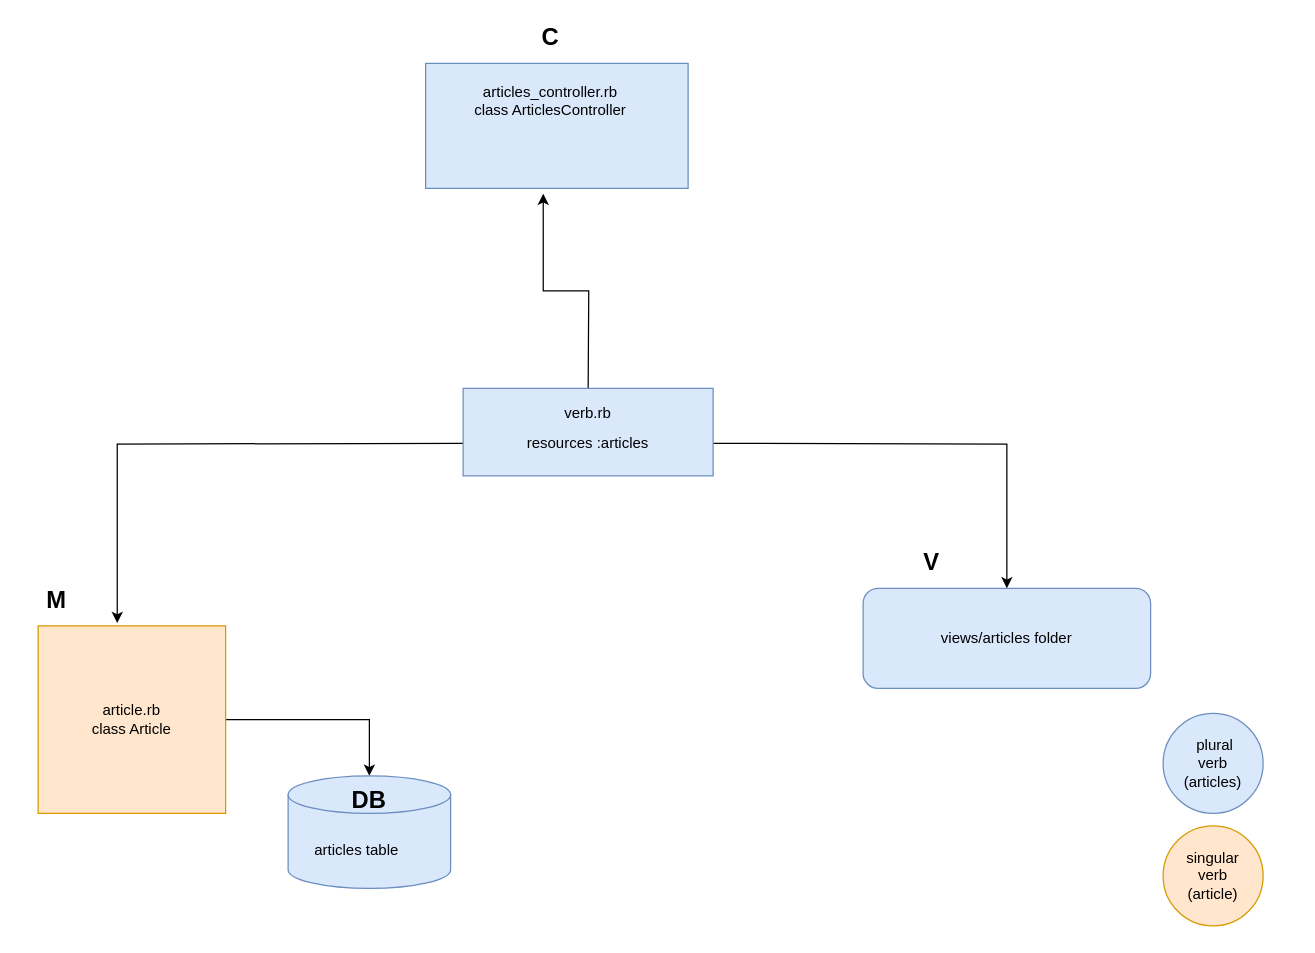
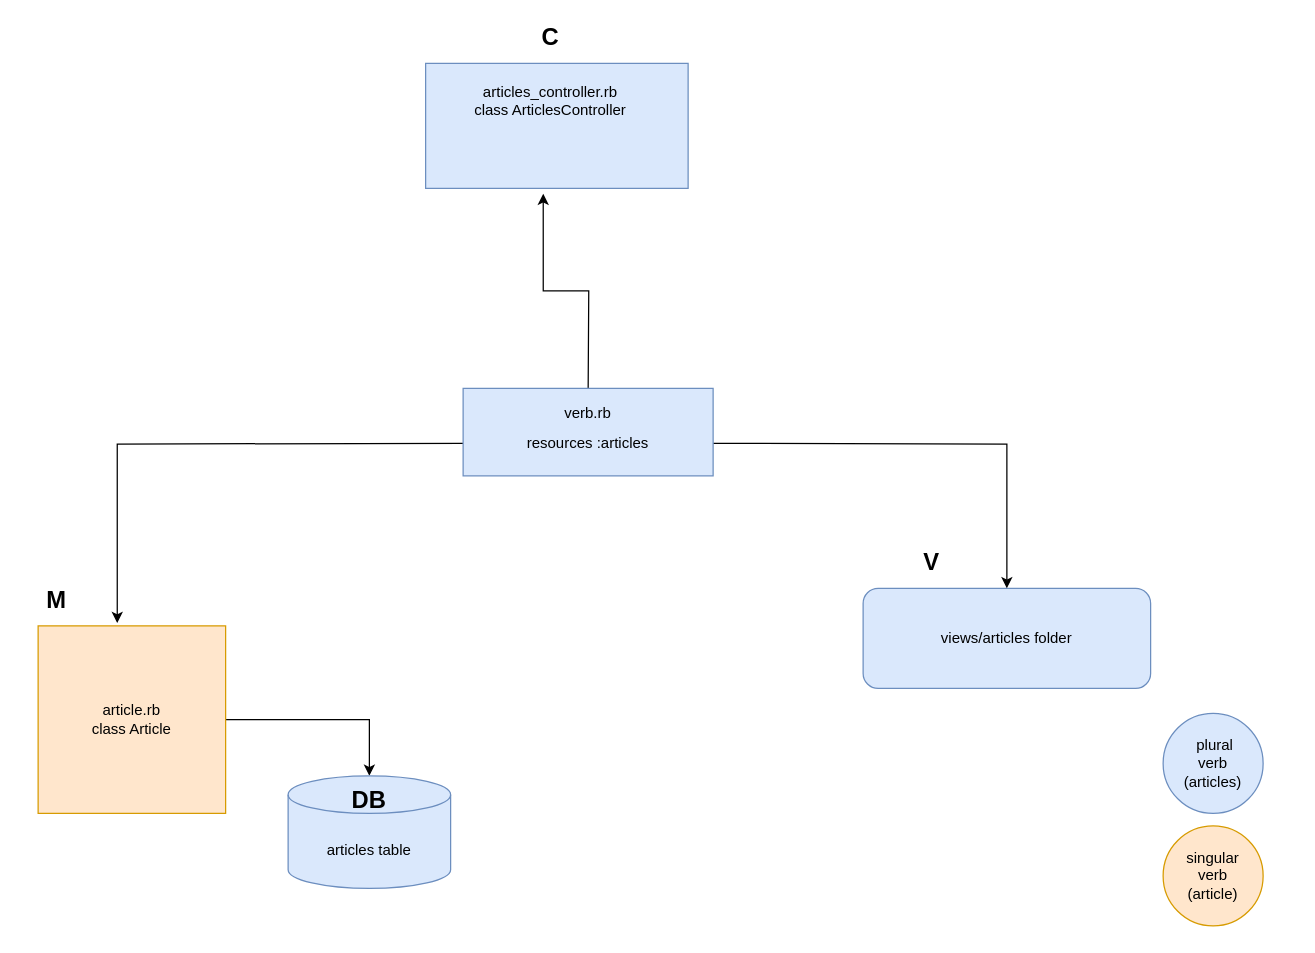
node "articles table": moved (357, 851) -> (369, 851)
